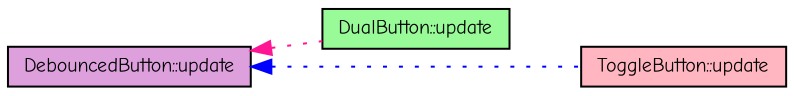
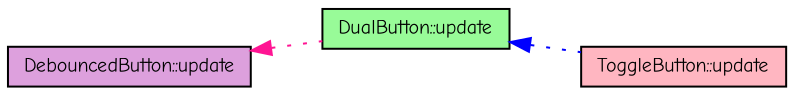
edge "ToggleButton::update" -> "DebouncedButton::update": now "ToggleButton::update" -> "DualButton::update"
